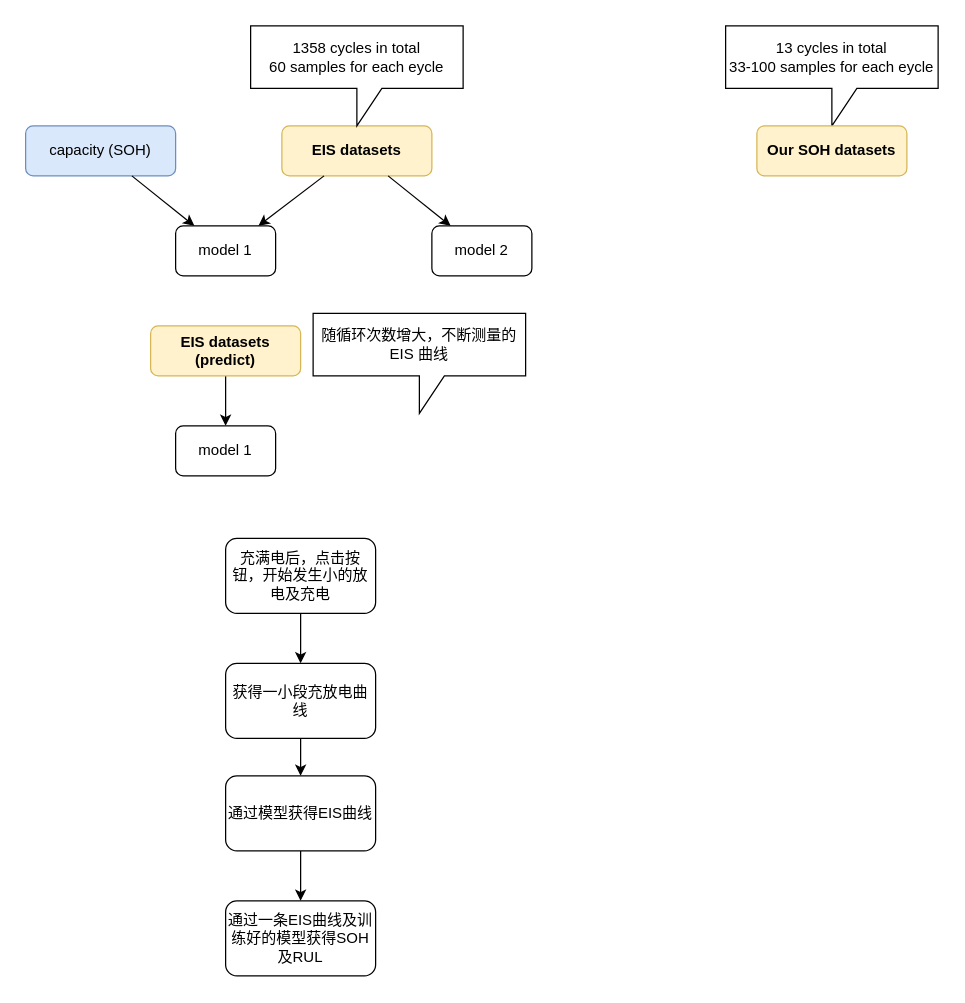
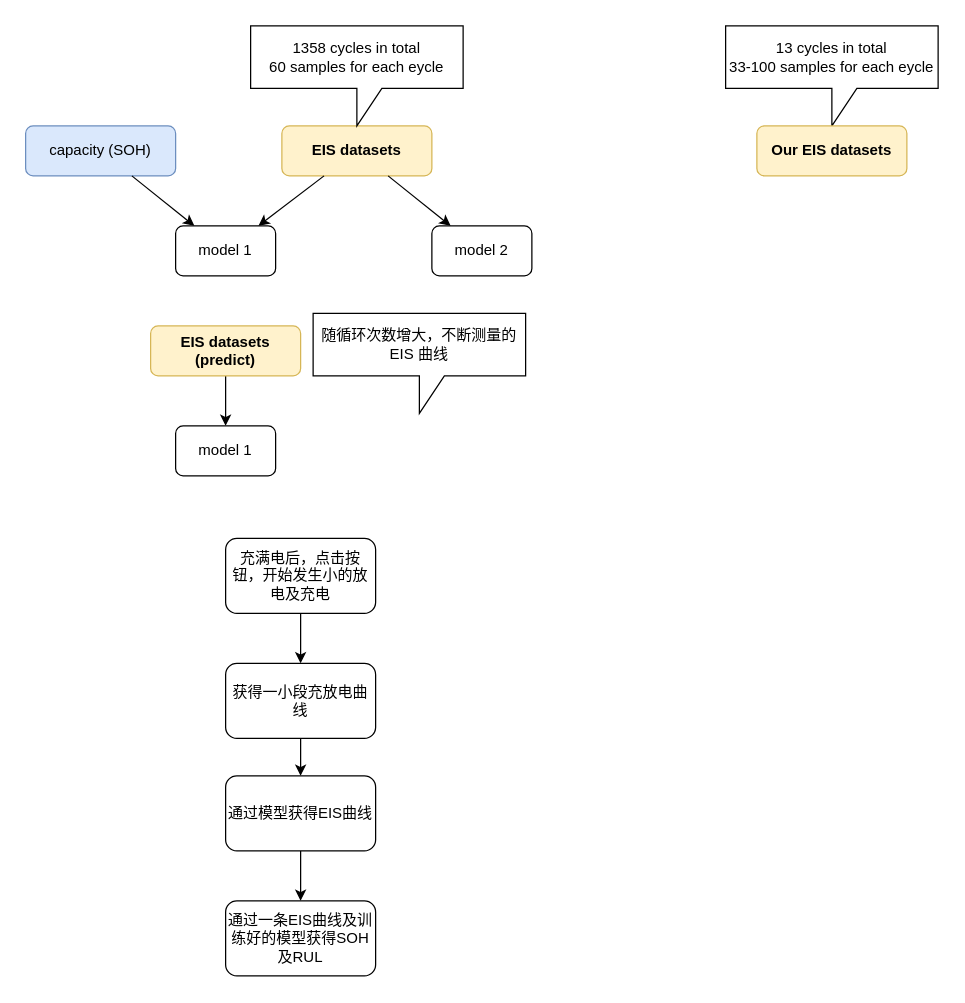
node "Our SOH datasets": label "Our SOH datasets" -> "Our EIS datasets"
